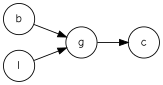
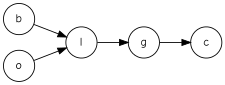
edge "b" -> "g": now "b" -> "l"
node "o": added
